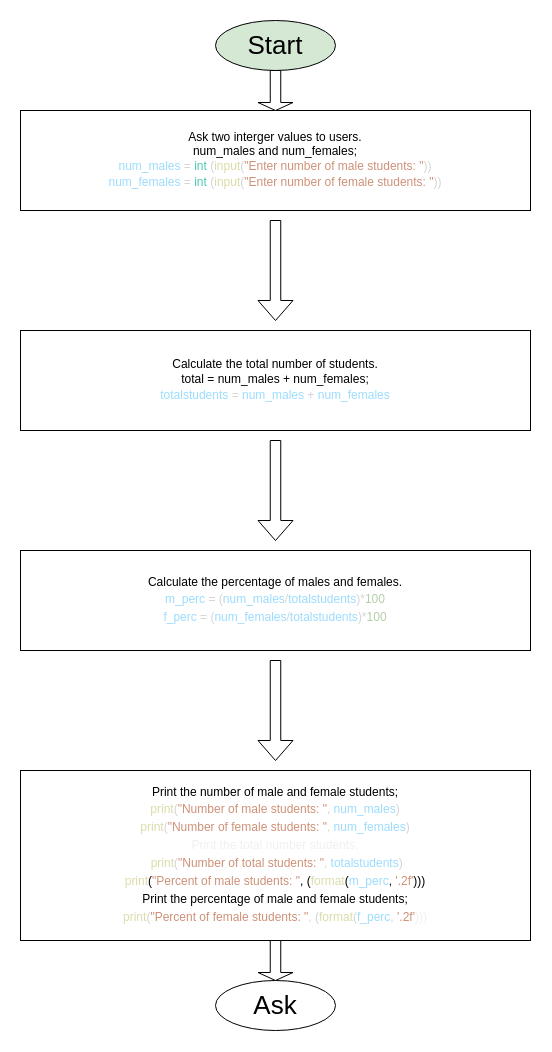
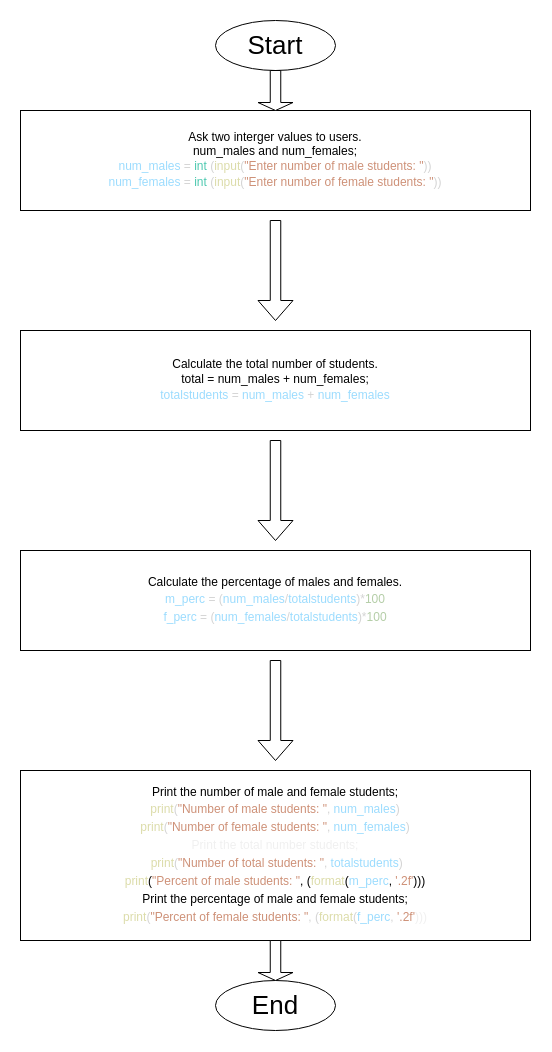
node "Start": fillcolor #d5e8d4 -> #ffffff
node "Ask": label "Ask" -> "End"
